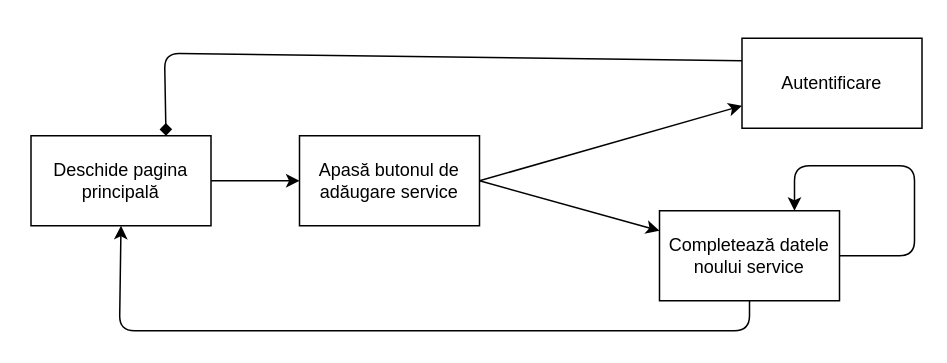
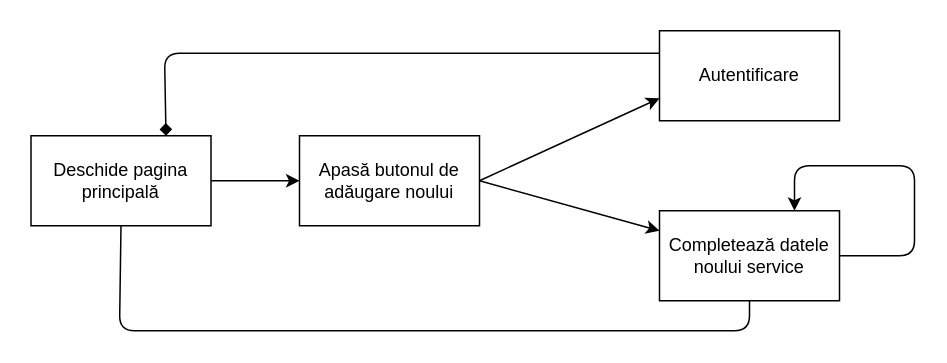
node "Autentificare": moved (832, 83) -> (749, 76)
node "Apasă butonul de adăugare service": label "Apasă butonul de adăugare service" -> "Apasă butonul de adăugare noului"
edge "Completează datele noului service" -> "Deschide pagina principală": arrowhead classic -> none
